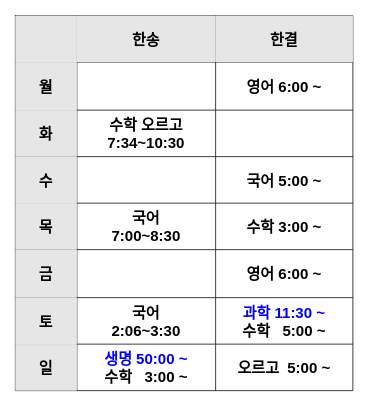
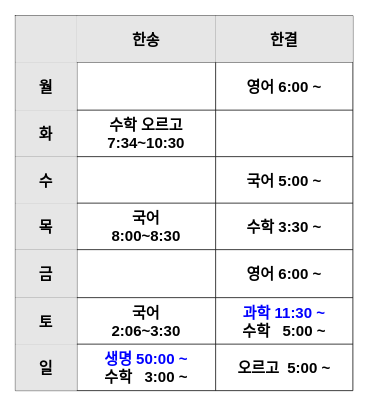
node "국어7:00~8:30": label "국어7:00~8:30" -> "국어8:00~8:30"
node "수학 3:00 ~": label "수학 3:00 ~" -> "수학 3:30 ~"
